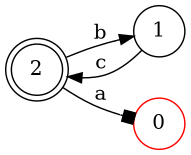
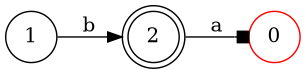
edge "2" -> "1": removed, label "b"
edge "1" -> "2": label "c" -> "b"
